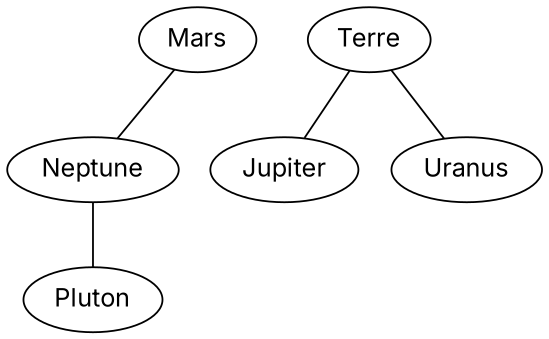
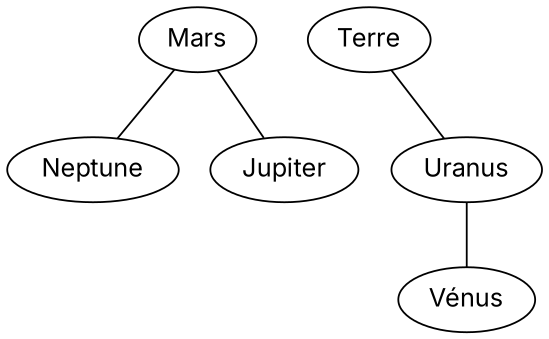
edge "Terre" -- "Jupiter": now "Mars" -- "Jupiter"
node "Pluton": removed
node "Vénus": added
